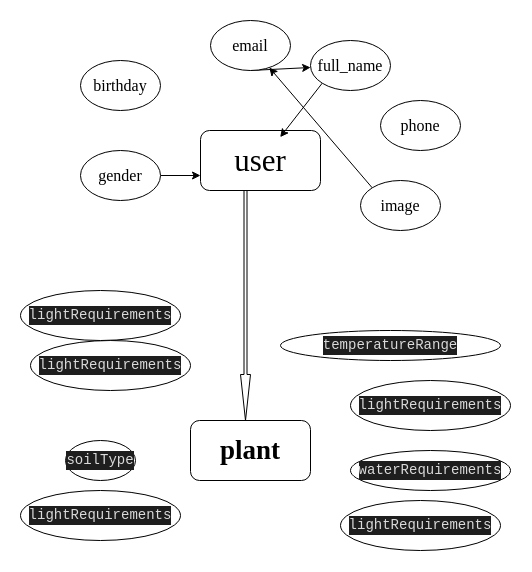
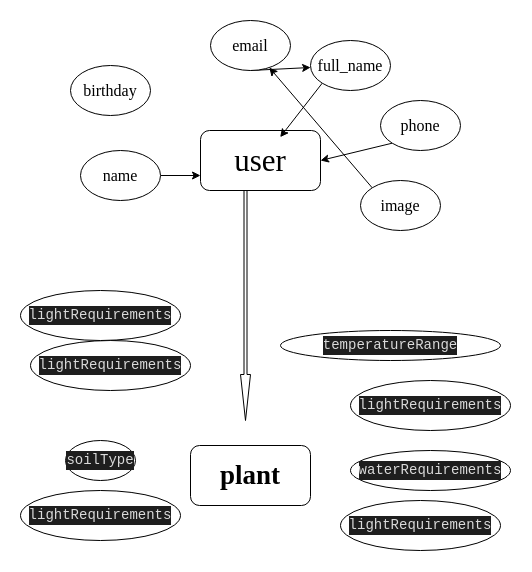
node "birthday": moved (121, 86) -> (111, 91)
edge "phone" -> "user": added
node "gender": label "gender" -> "name"
node "plant": moved (251, 451) -> (251, 476)
